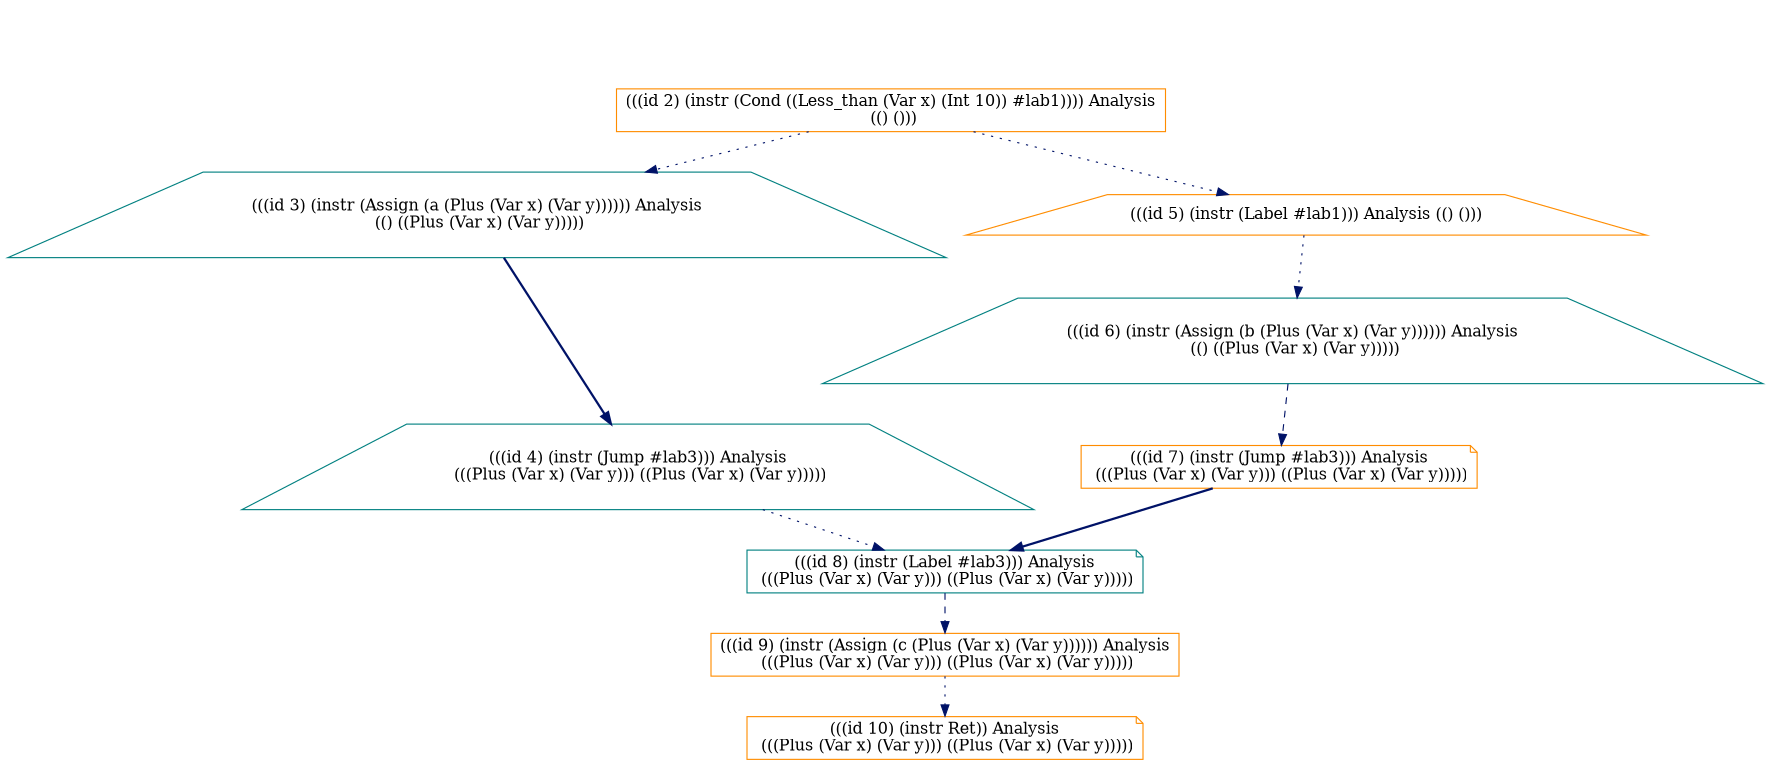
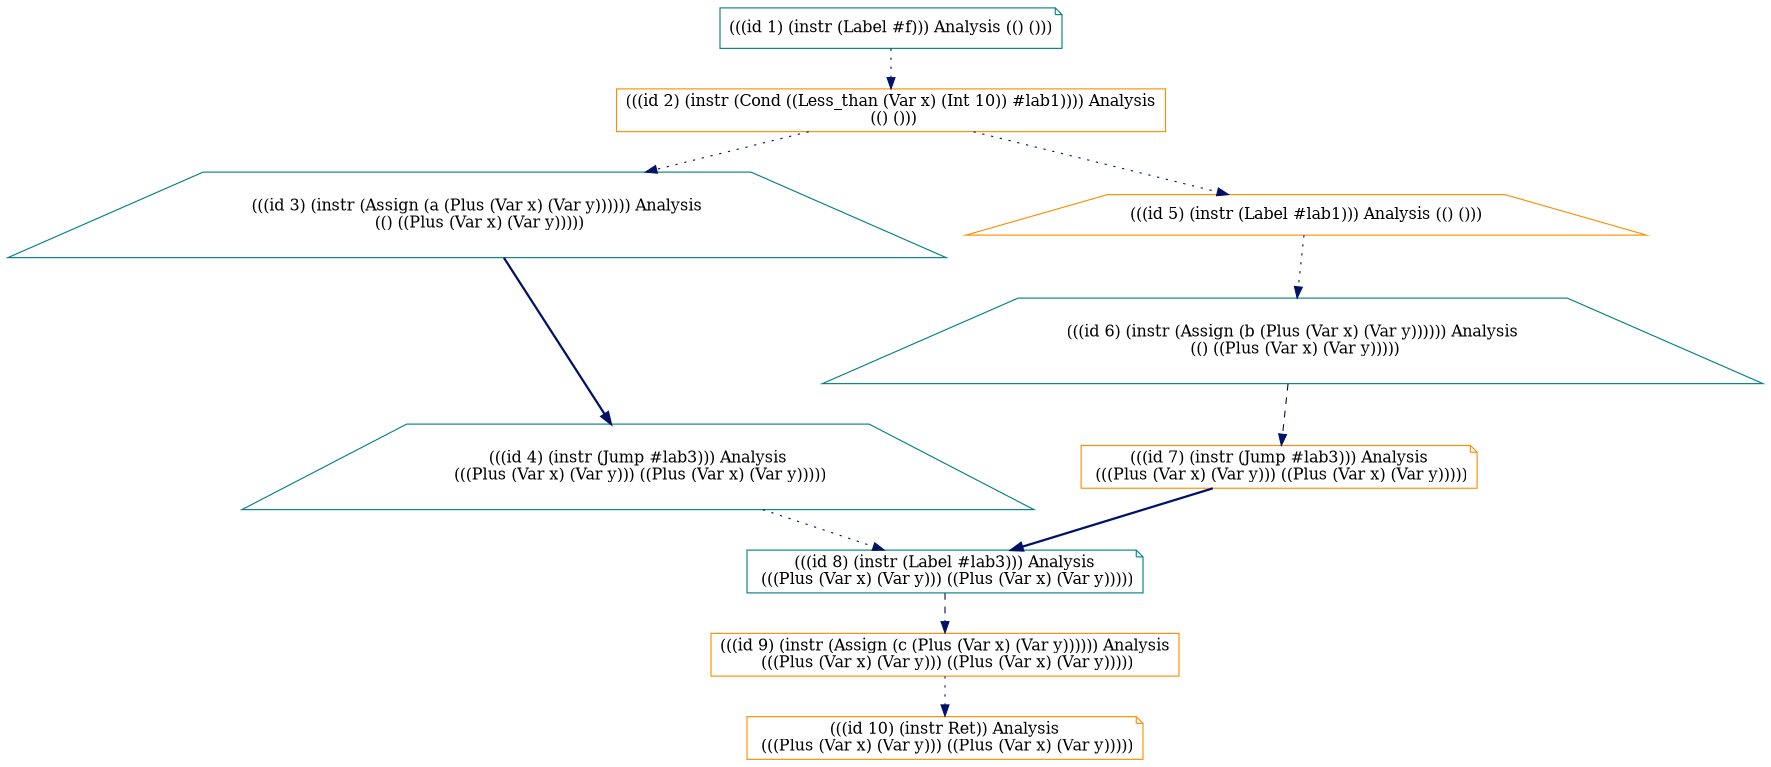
node "(((id 1) (instr (Label #f))) Analysis (() ()))": added
